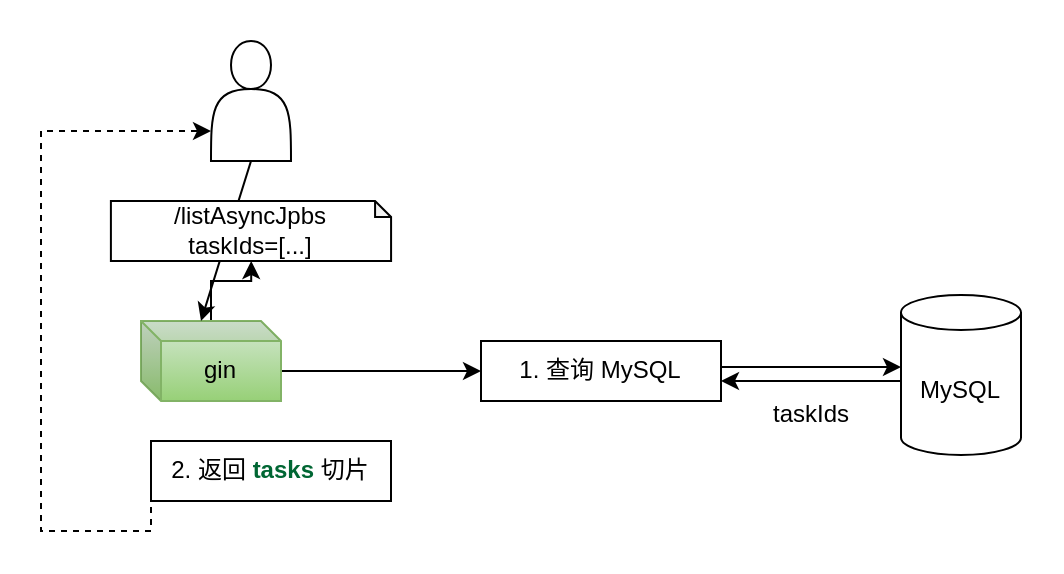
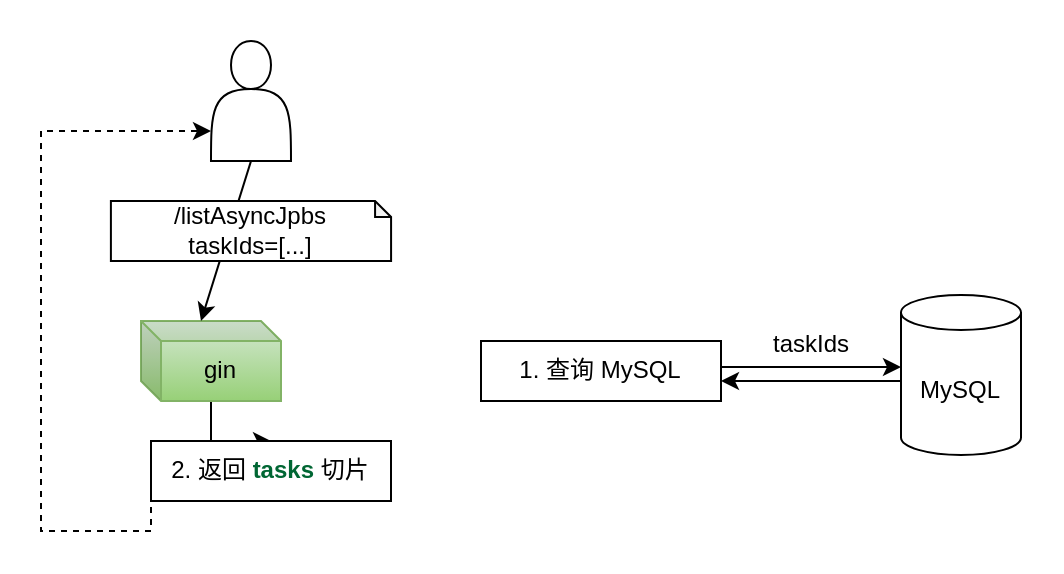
edge "gin" -> "/listAsyncJpbs taskIds=[...]": now "gin" -> "2. 返回 tasks 切片"
edge "gin" -> "1. 查询 MySQL": removed
node "taskIds": moved (811, 415) -> (811, 345)
